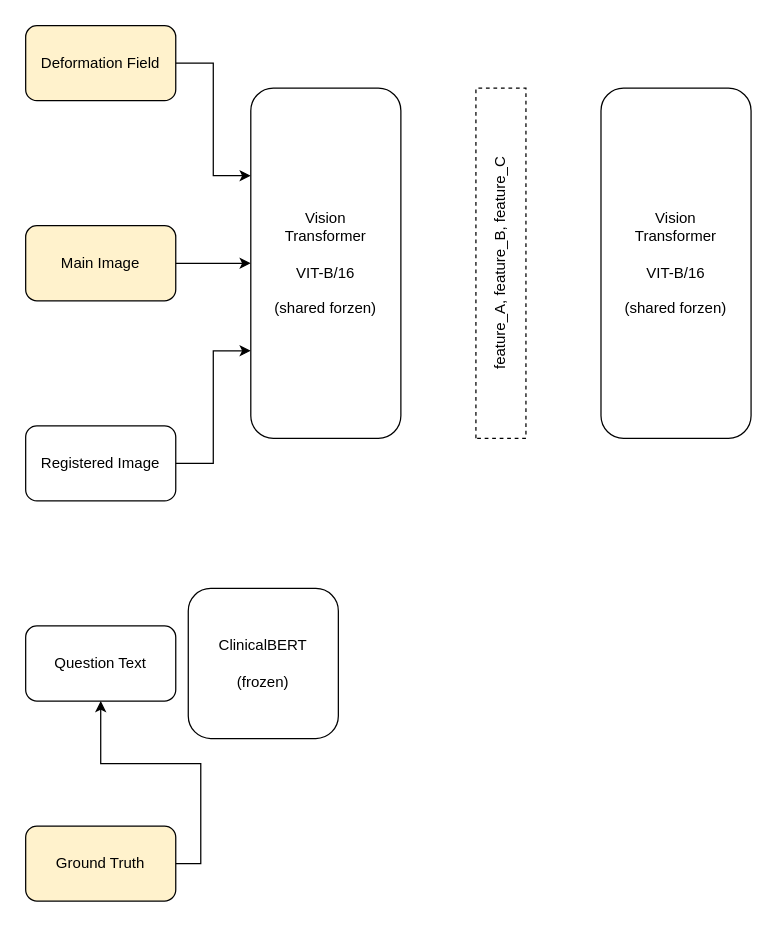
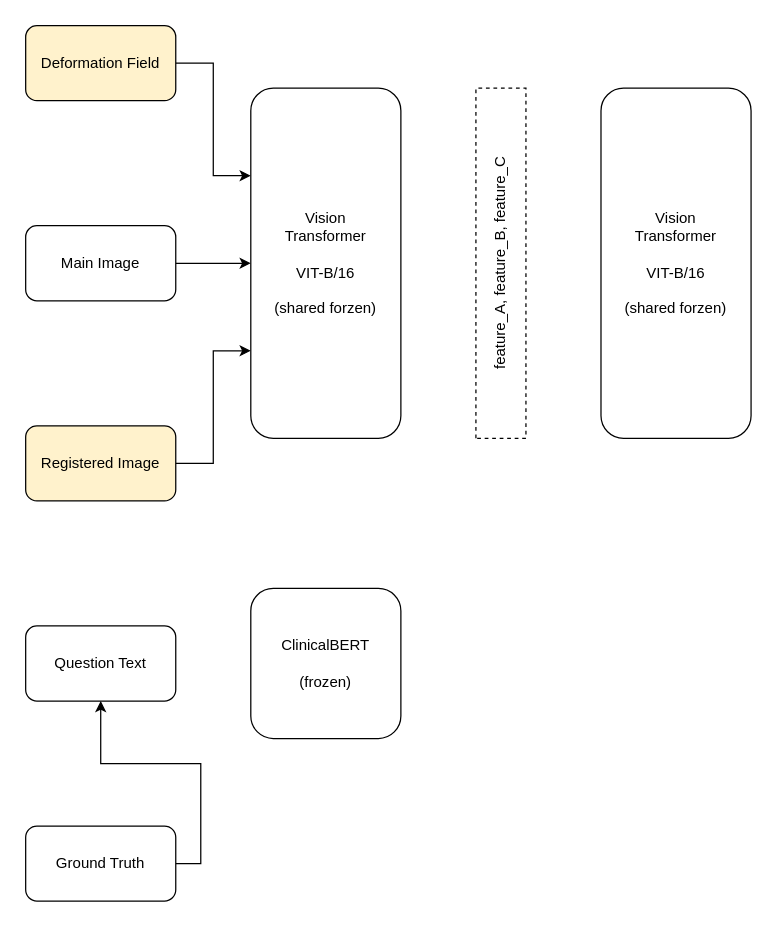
node "Main Image": fillcolor #fff2cc -> #ffffff
node "Registered Image": fillcolor #ffffff -> #fff2cc
node "ClinicalBERT (frozen)": moved (263, 663) -> (326, 663)
node "Ground Truth": fillcolor #fff2cc -> #ffffff
